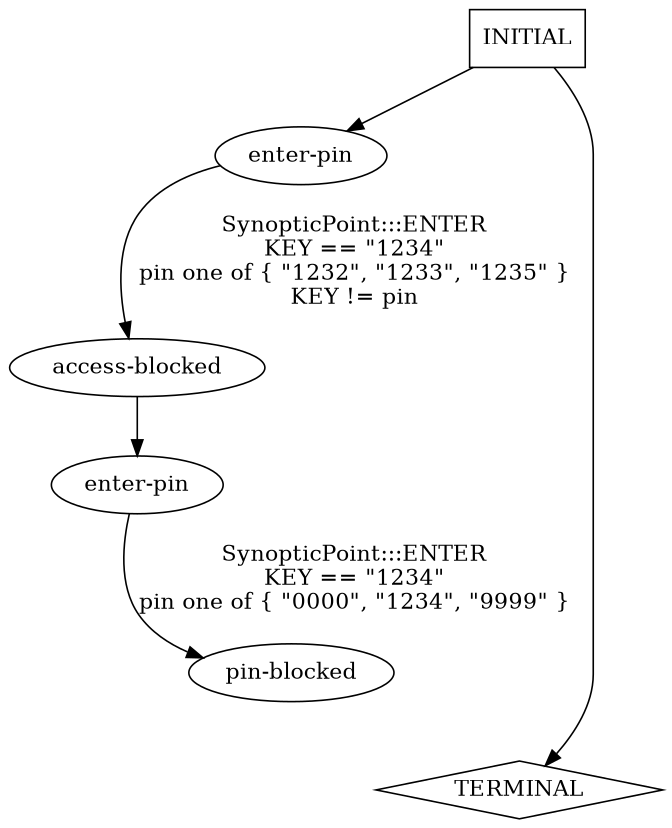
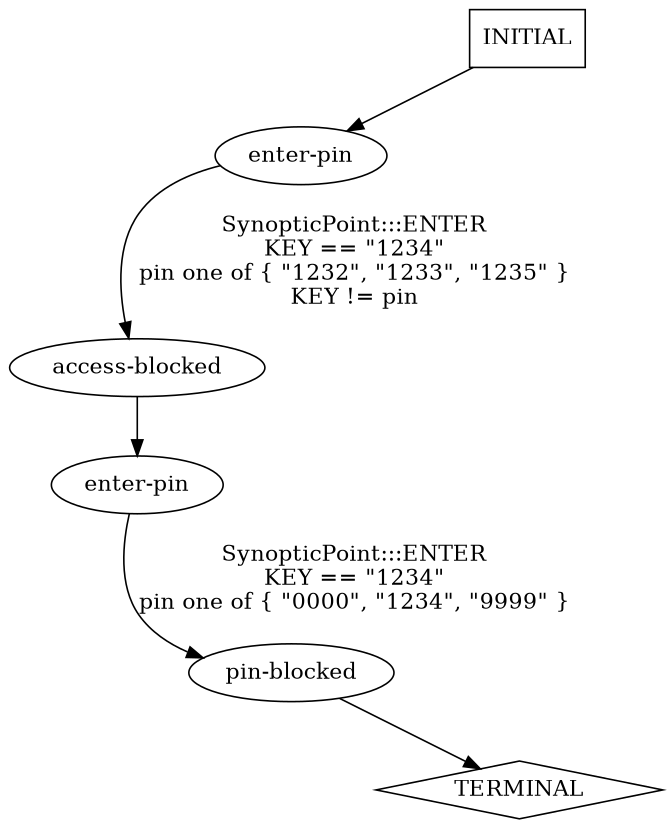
edge "INITIAL" -> "TERMINAL": now "pin-blocked" -> "TERMINAL"
